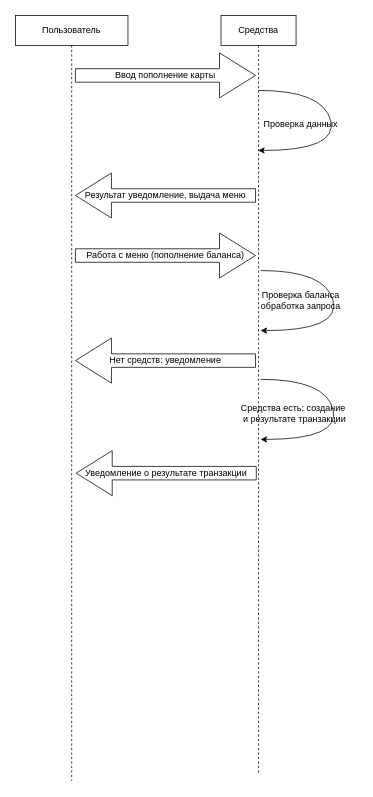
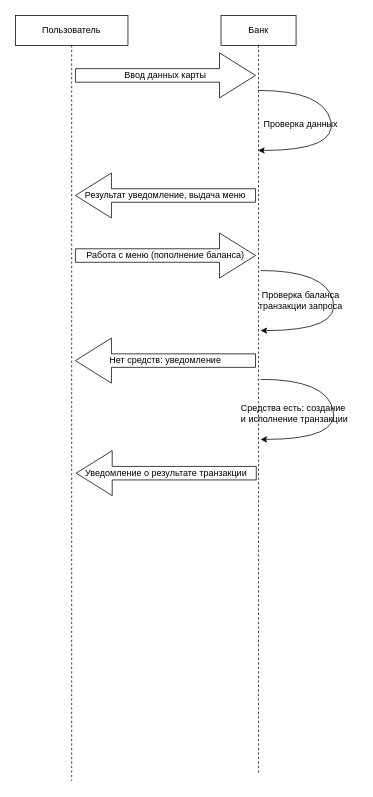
node "Средства": label "Средства" -> "Банк"
node "Ввод пополнение карты": label "Ввод пополнение карты" -> "Ввод данных карты"
node "Проверка баланса обработка запроса": label "Проверка баланса обработка запроса" -> "Проверка баланса транзакции запроса"
node "Средства есть: создание и результате транзакции": label "Средства есть: создание и результате транзакции" -> "Средства есть: создание и исполнение транзакции"
